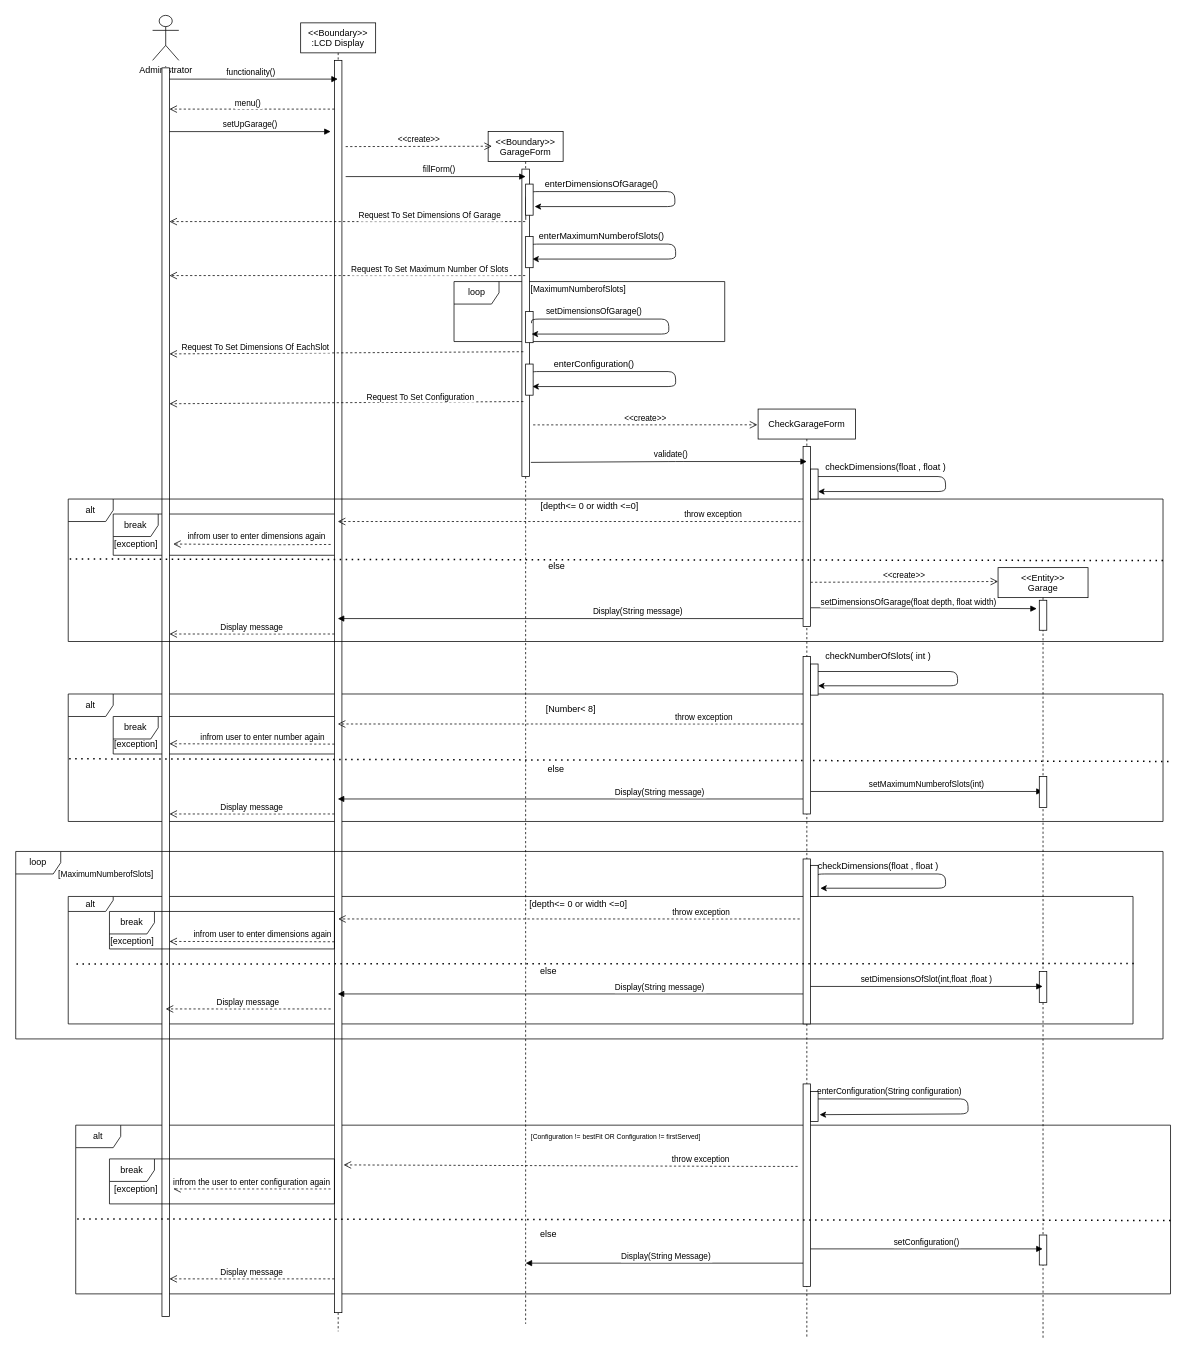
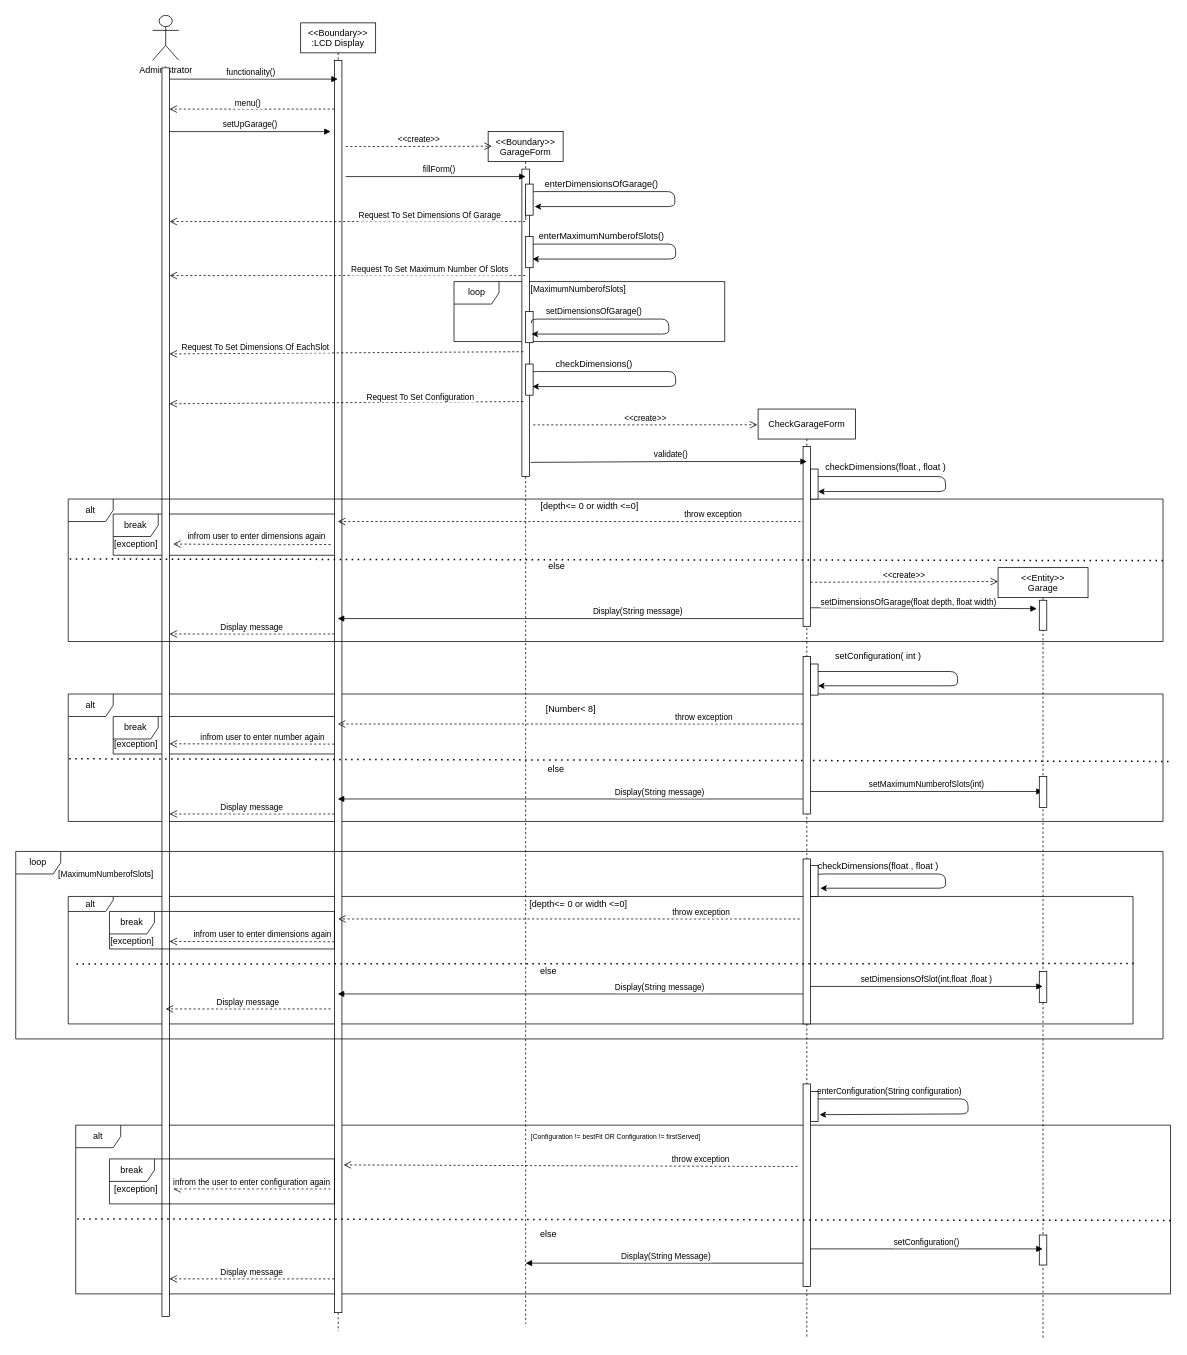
node "enterConfiguration()": label "enterConfiguration()" -> "checkDimensions()"
node "checkNumberOfSlots( int )": label "checkNumberOfSlots( int )" -> "setConfiguration( int )"
